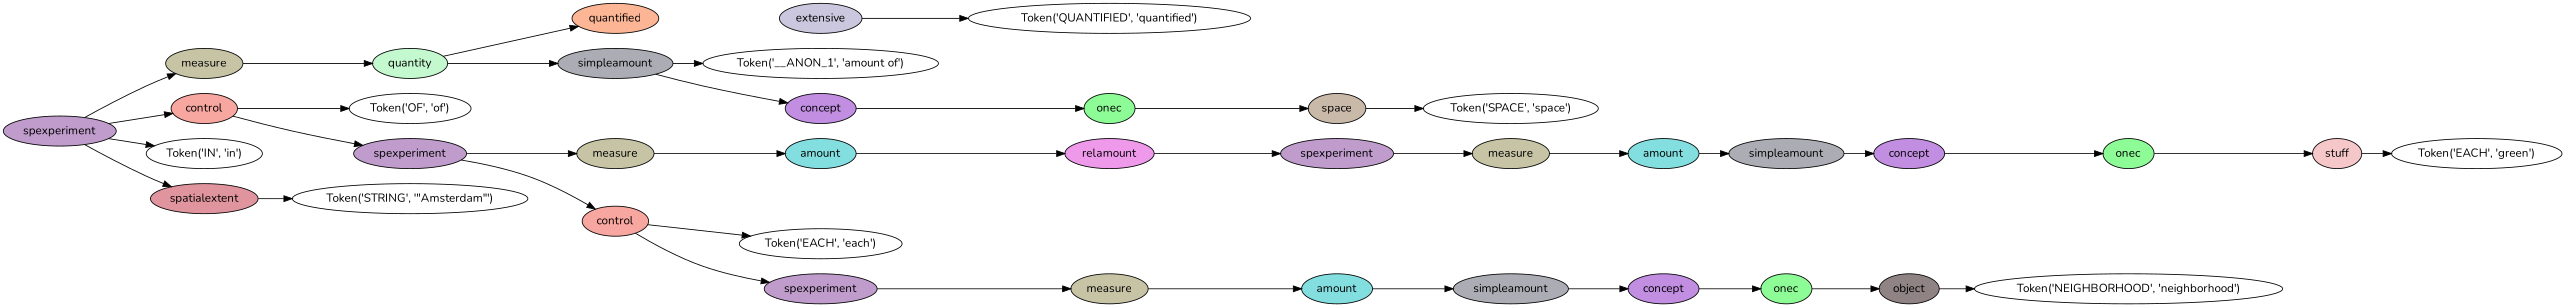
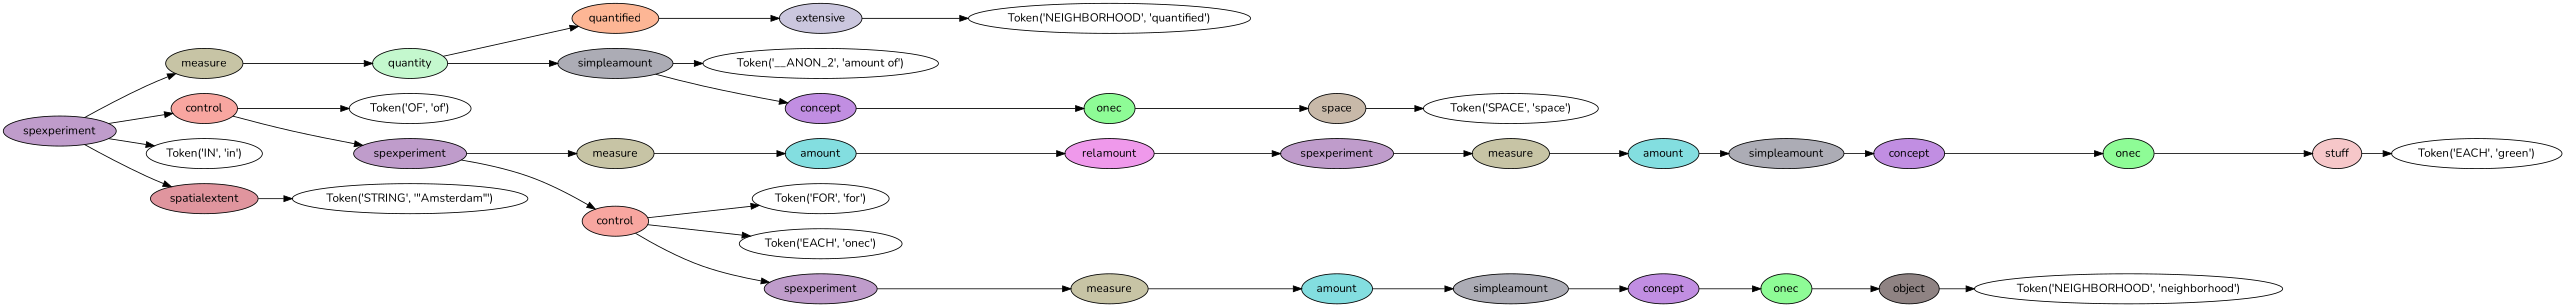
edge "quantified" -> "extensive": added
node "Token('QUANTIFIED', 'quantified')": label "Token('QUANTIFIED', 'quantified')" -> "Token('NEIGHBORHOOD', 'quantified')"
node "Token('__ANON_1', 'amount of')": label "Token('__ANON_1', 'amount of')" -> "Token('__ANON_2', 'amount of')"
node "Token('FOR', 'for')": added
node "Token('EACH', 'each')": label "Token('EACH', 'each')" -> "Token('EACH', 'onec')"
